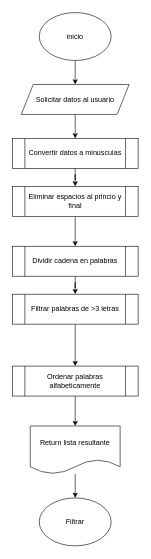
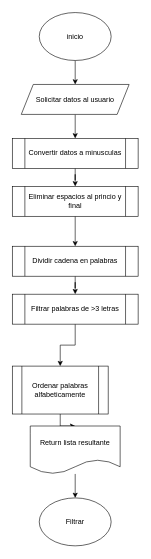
node "Ordenar palabras alfabeticamente": size 126x30 -> 96x48
